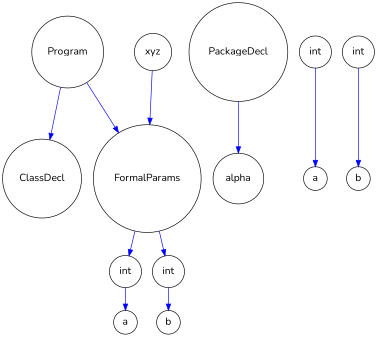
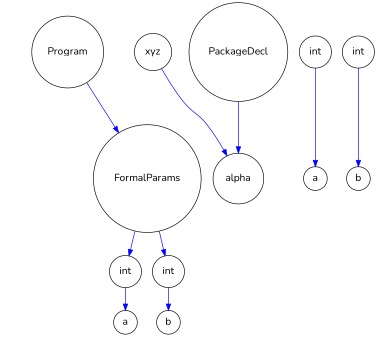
edge "xyz" -> "FormalParams": now "xyz" -> "alpha"
node "ClassDecl": removed
